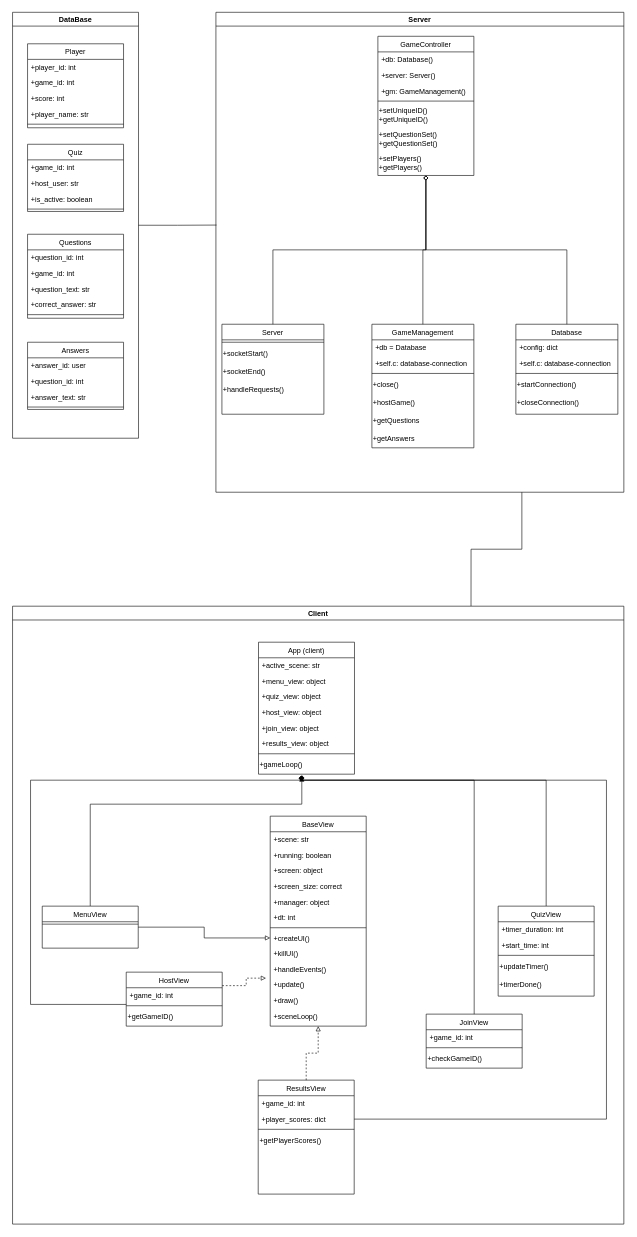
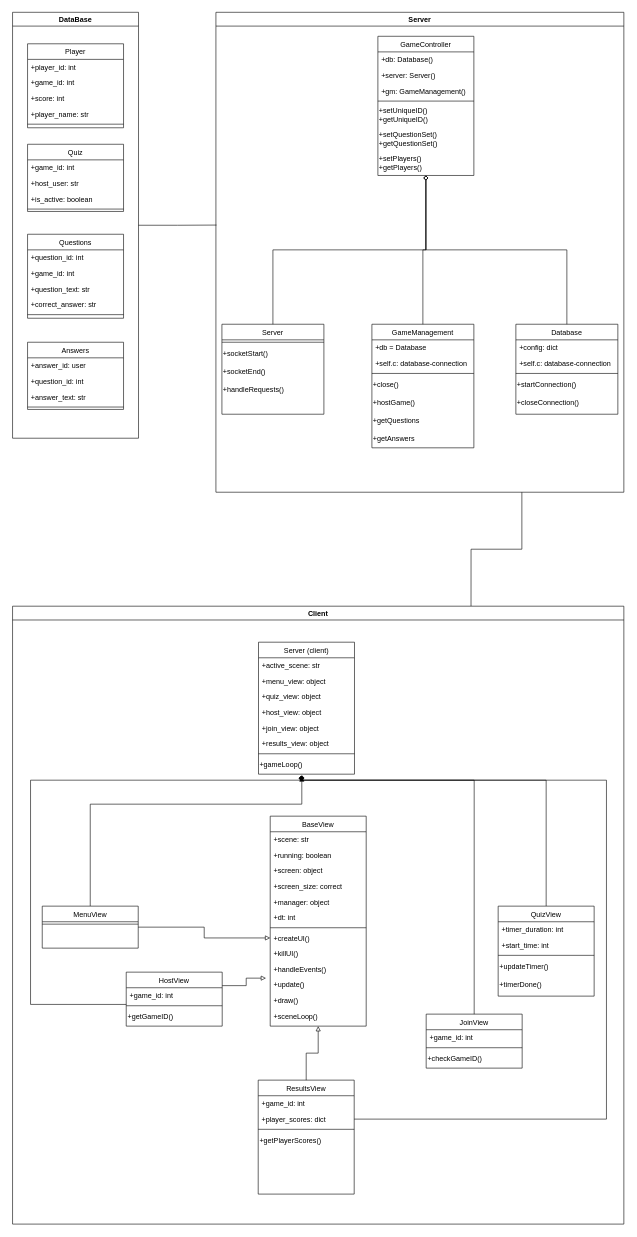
node "App (client)": label "App (client)" -> "Server (client)"
edge "HostView" -> "+update()": style dashed -> solid
edge "ResultsView" -> "BaseView": style dashed -> solid
